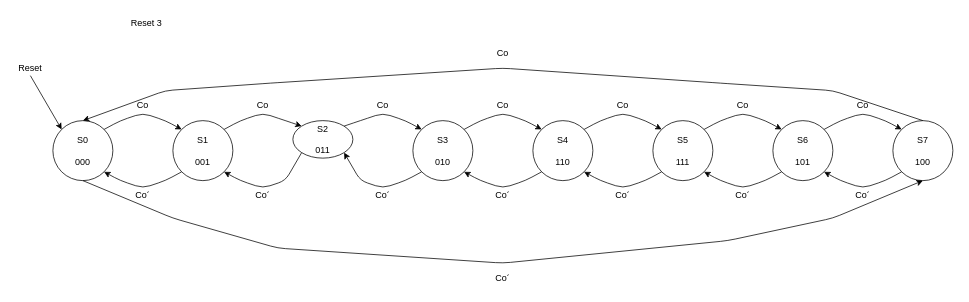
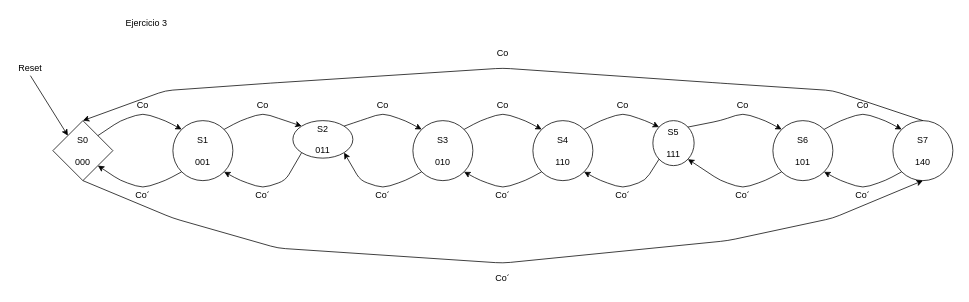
node "Reset 3": label "Reset 3" -> "Ejercicio 3"
node "S0 000": shape ellipse -> diamond
node "S5 111": size 60x60 -> 41x45
node "S7 100": label "S7 100" -> "S7 140"
